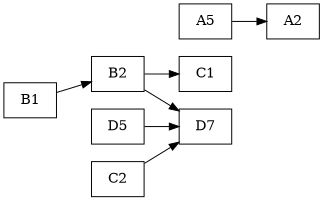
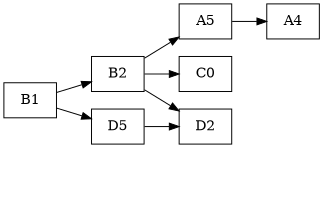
node "A2": label "A2" -> "A4"
edge "B2" -> "A5": added
node "C1": label "C1" -> "C0"
edge "B1" -> "D5": added
node "D7": label "D7" -> "D2"
node "C2": removed
